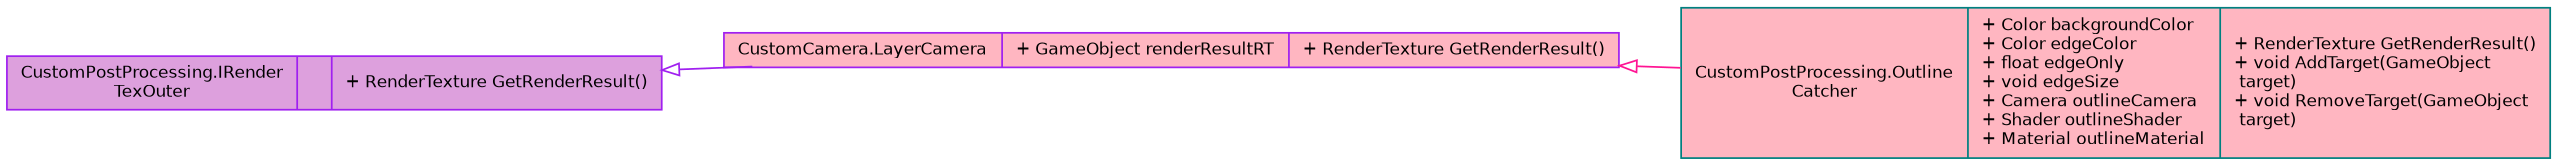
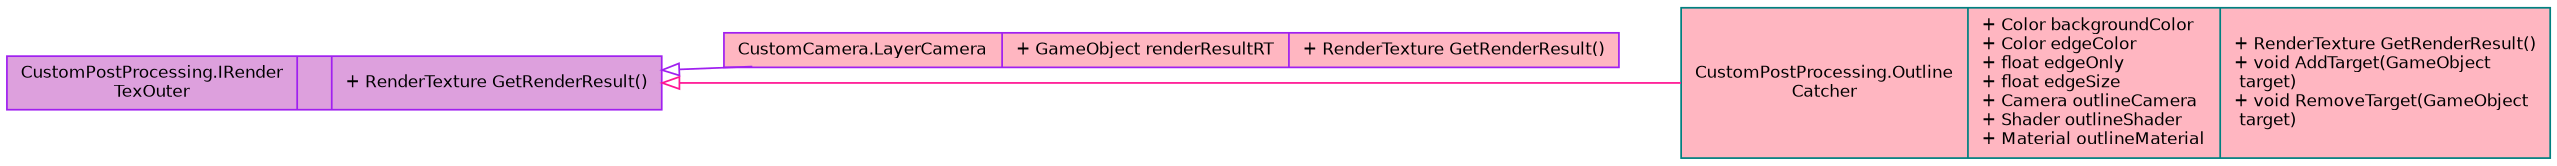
edge "CustomPostProcessing.Outline" -> "CustomCamera.LayerCamera": now "CustomPostProcessing.Outline" -> "CustomPostProcessing.IRender"
node "CustomPostProcessing.Outline": text "+ void edgeSize" -> "+ float edgeSize"
